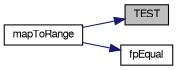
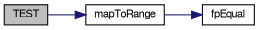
edge "mapToRange" -> "TEST": reversed
